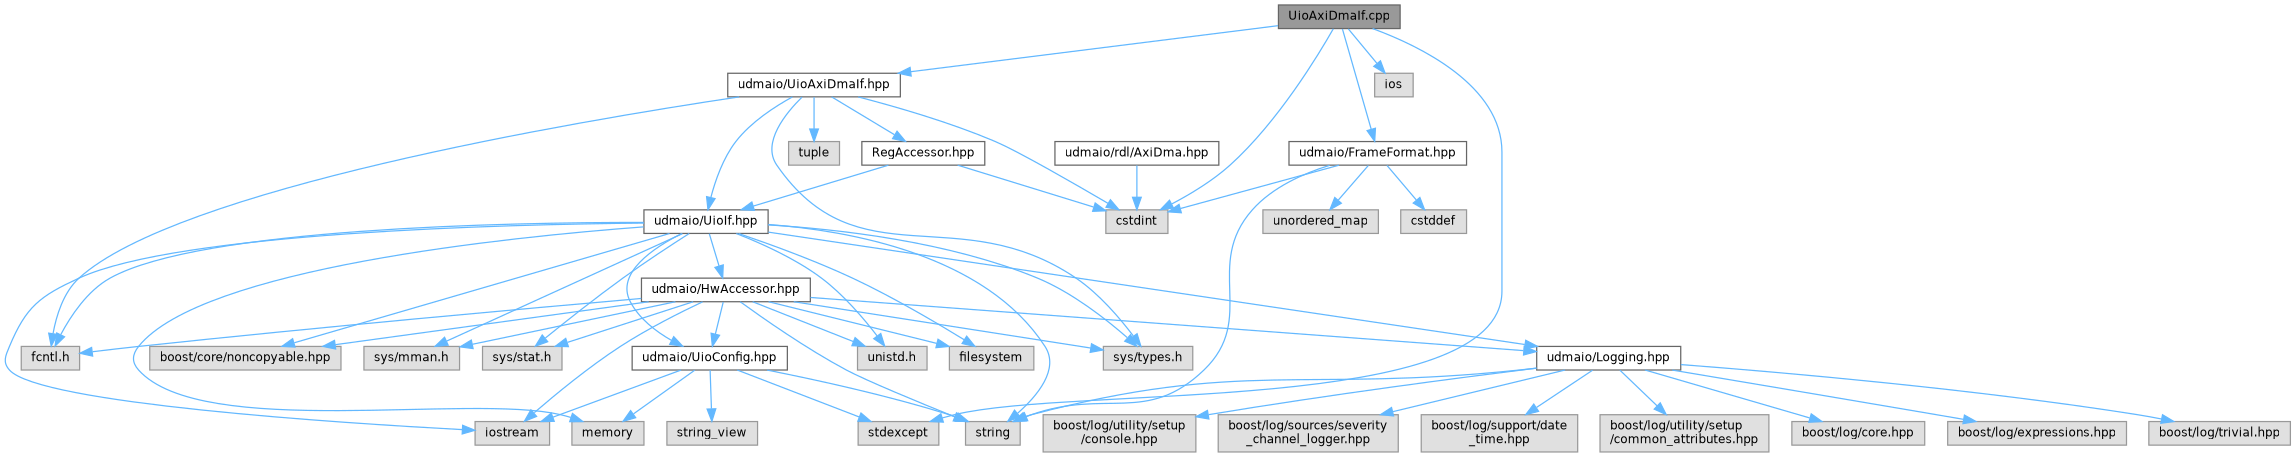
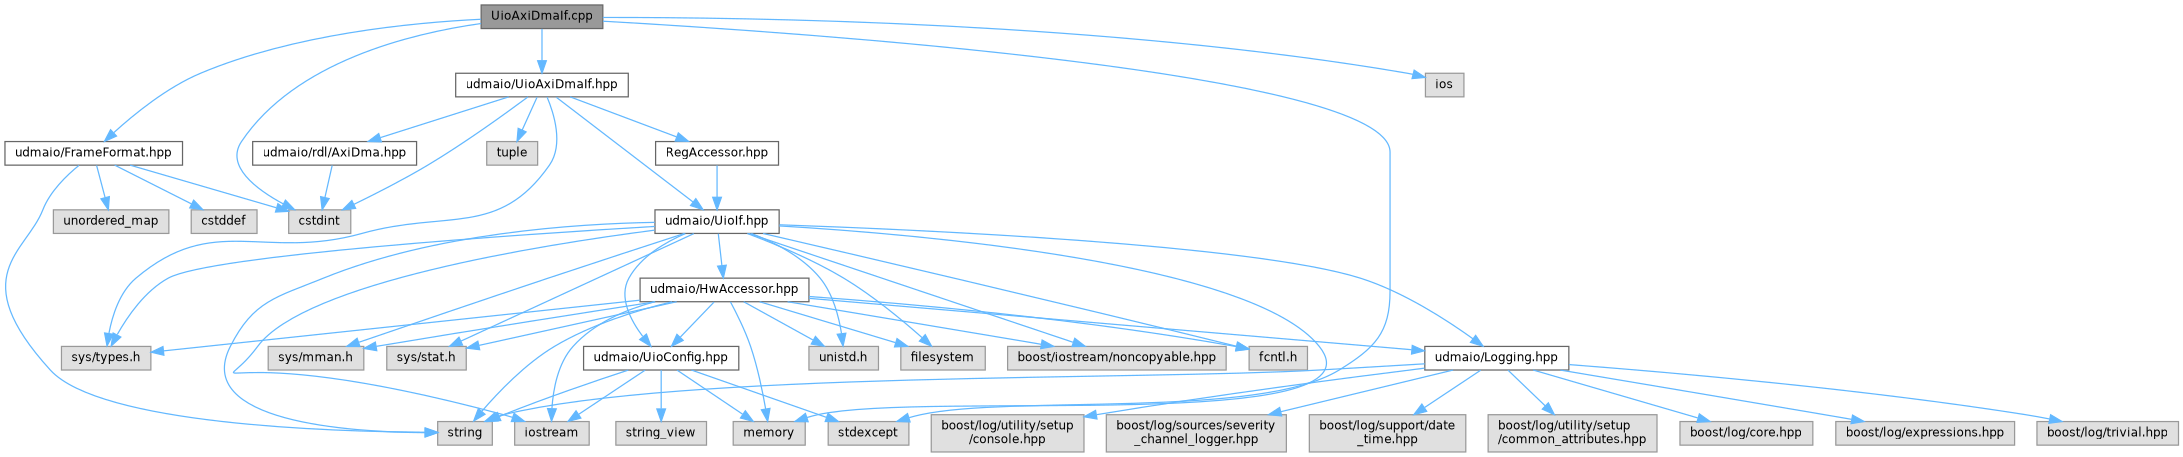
edge "udmaio/UioAxiDmaIf.hpp" -> "fcntl.h": now "udmaio/UioAxiDmaIf.hpp" -> "udmaio/rdl/AxiDma.hpp"
edge "RegAccessor.hpp" -> "cstdint": removed
edge "udmaio/HwAccessor.hpp" -> "memory": added
node "boost/core/noncopyable.hpp": label "boost/core/noncopyable.hpp" -> "boost/iostream/noncopyable.hpp"
